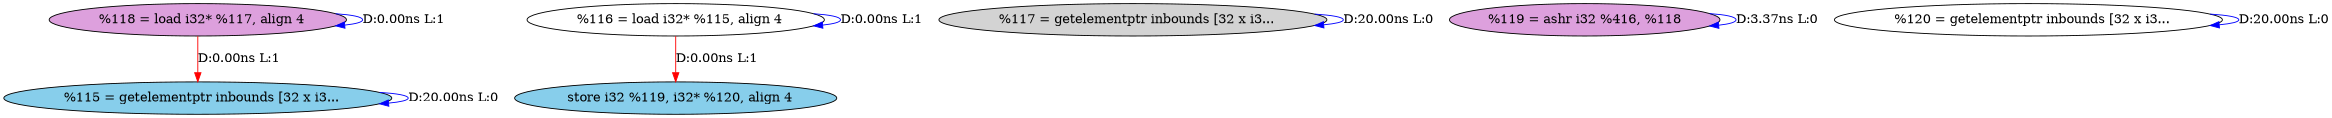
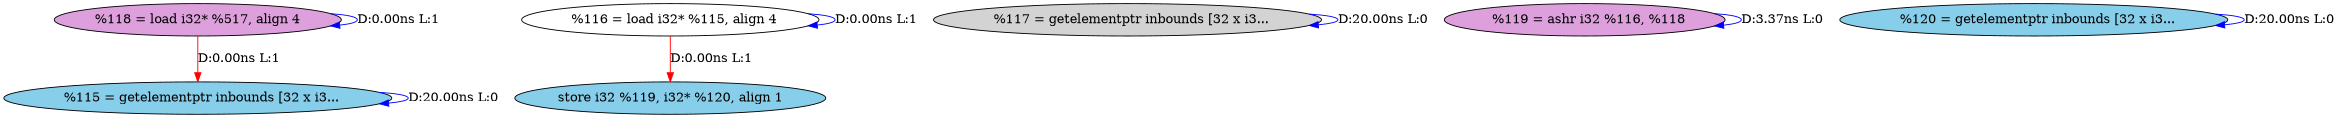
node "%118 = load i32* %117, align 4": label "%118 = load i32* %117, align 4" -> "%118 = load i32* %517, align 4"
node "%119 = ashr i32 %416, %118": label "%119 = ashr i32 %416, %118" -> "%119 = ashr i32 %116, %118"
node "%120 = getelementptr inbounds [32 x i3...": fillcolor white -> skyblue
node "store i32 %119, i32* %120, align 4": label "store i32 %119, i32* %120, align 4" -> "store i32 %119, i32* %120, align 1"
